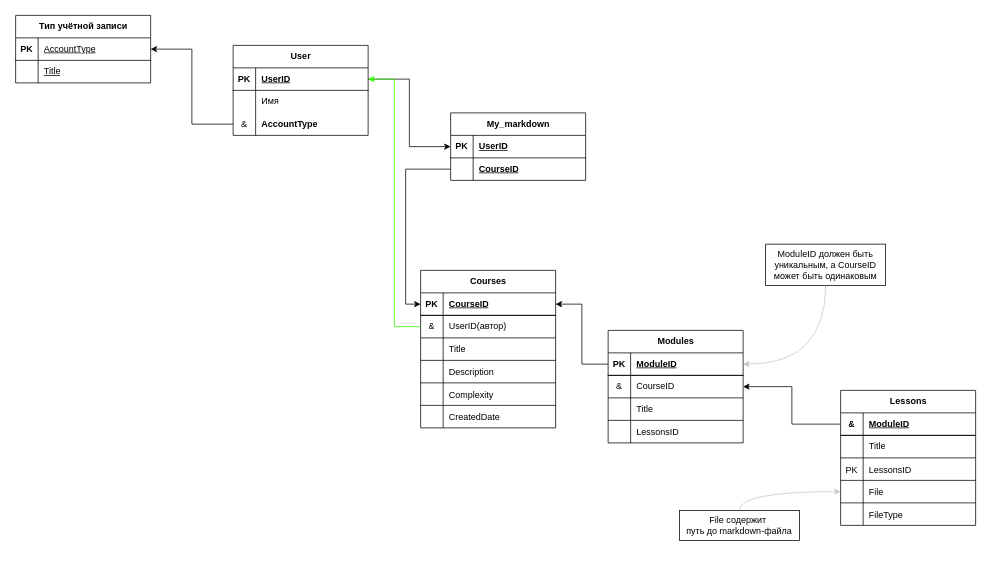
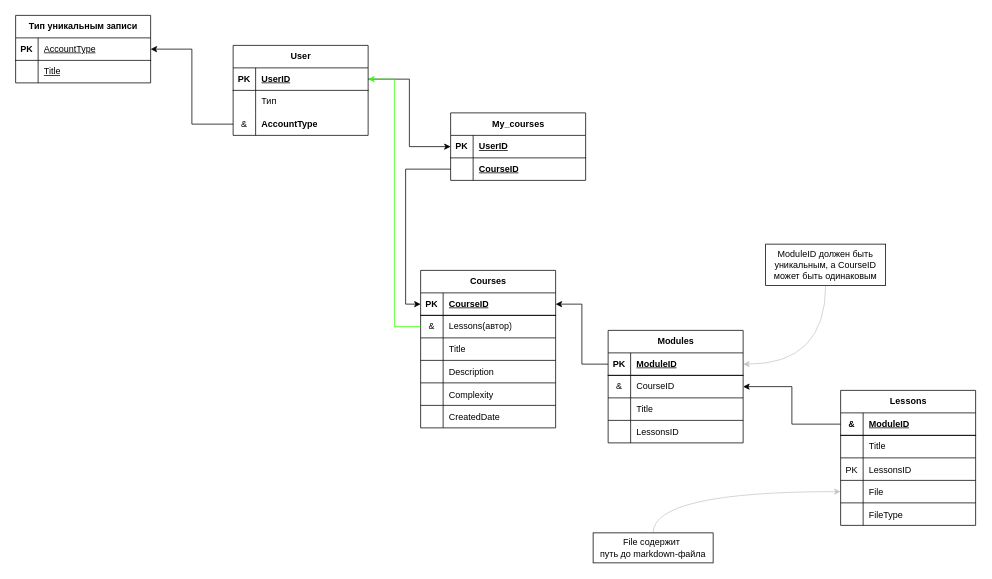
node "Тип учётной записи": label "Тип учётной записи" -> "Тип уникальным записи"
node "Имя": label "Имя" -> "Тип"
node "My_markdown": label "My_markdown" -> "My_courses"
node "UserID(автор)": label "UserID(автор)" -> "Lessons(автор)"
node "File содержит путь до markdown-файла": moved (739, 525) -> (653, 548)
